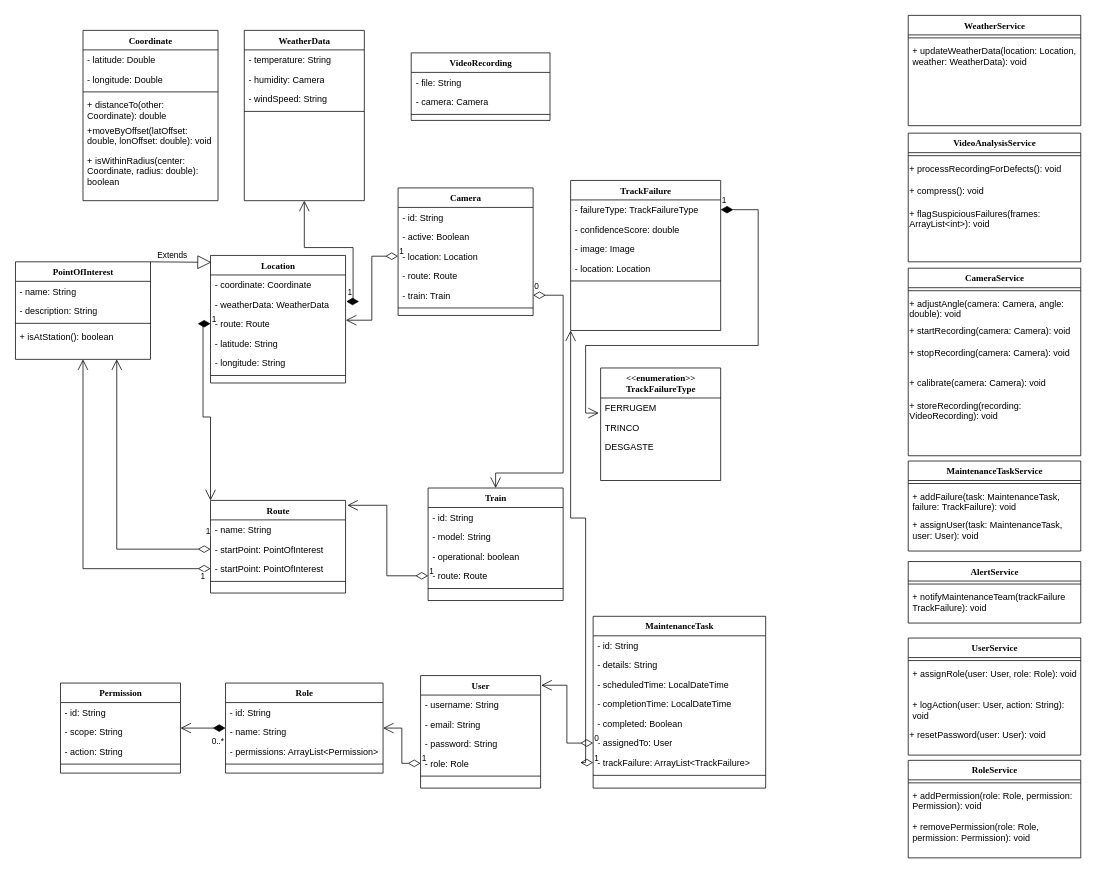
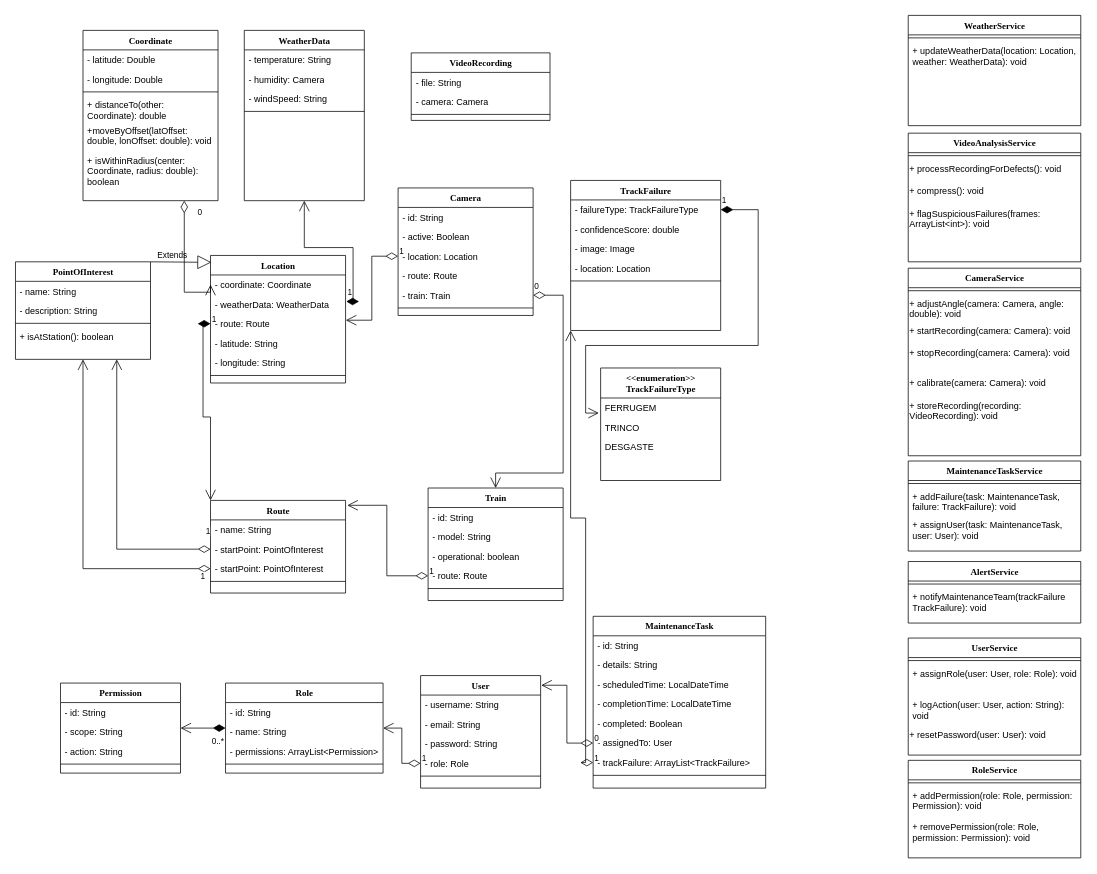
edge "Coordinate" -- "- coordinate: Coordinate": added, label "0"
